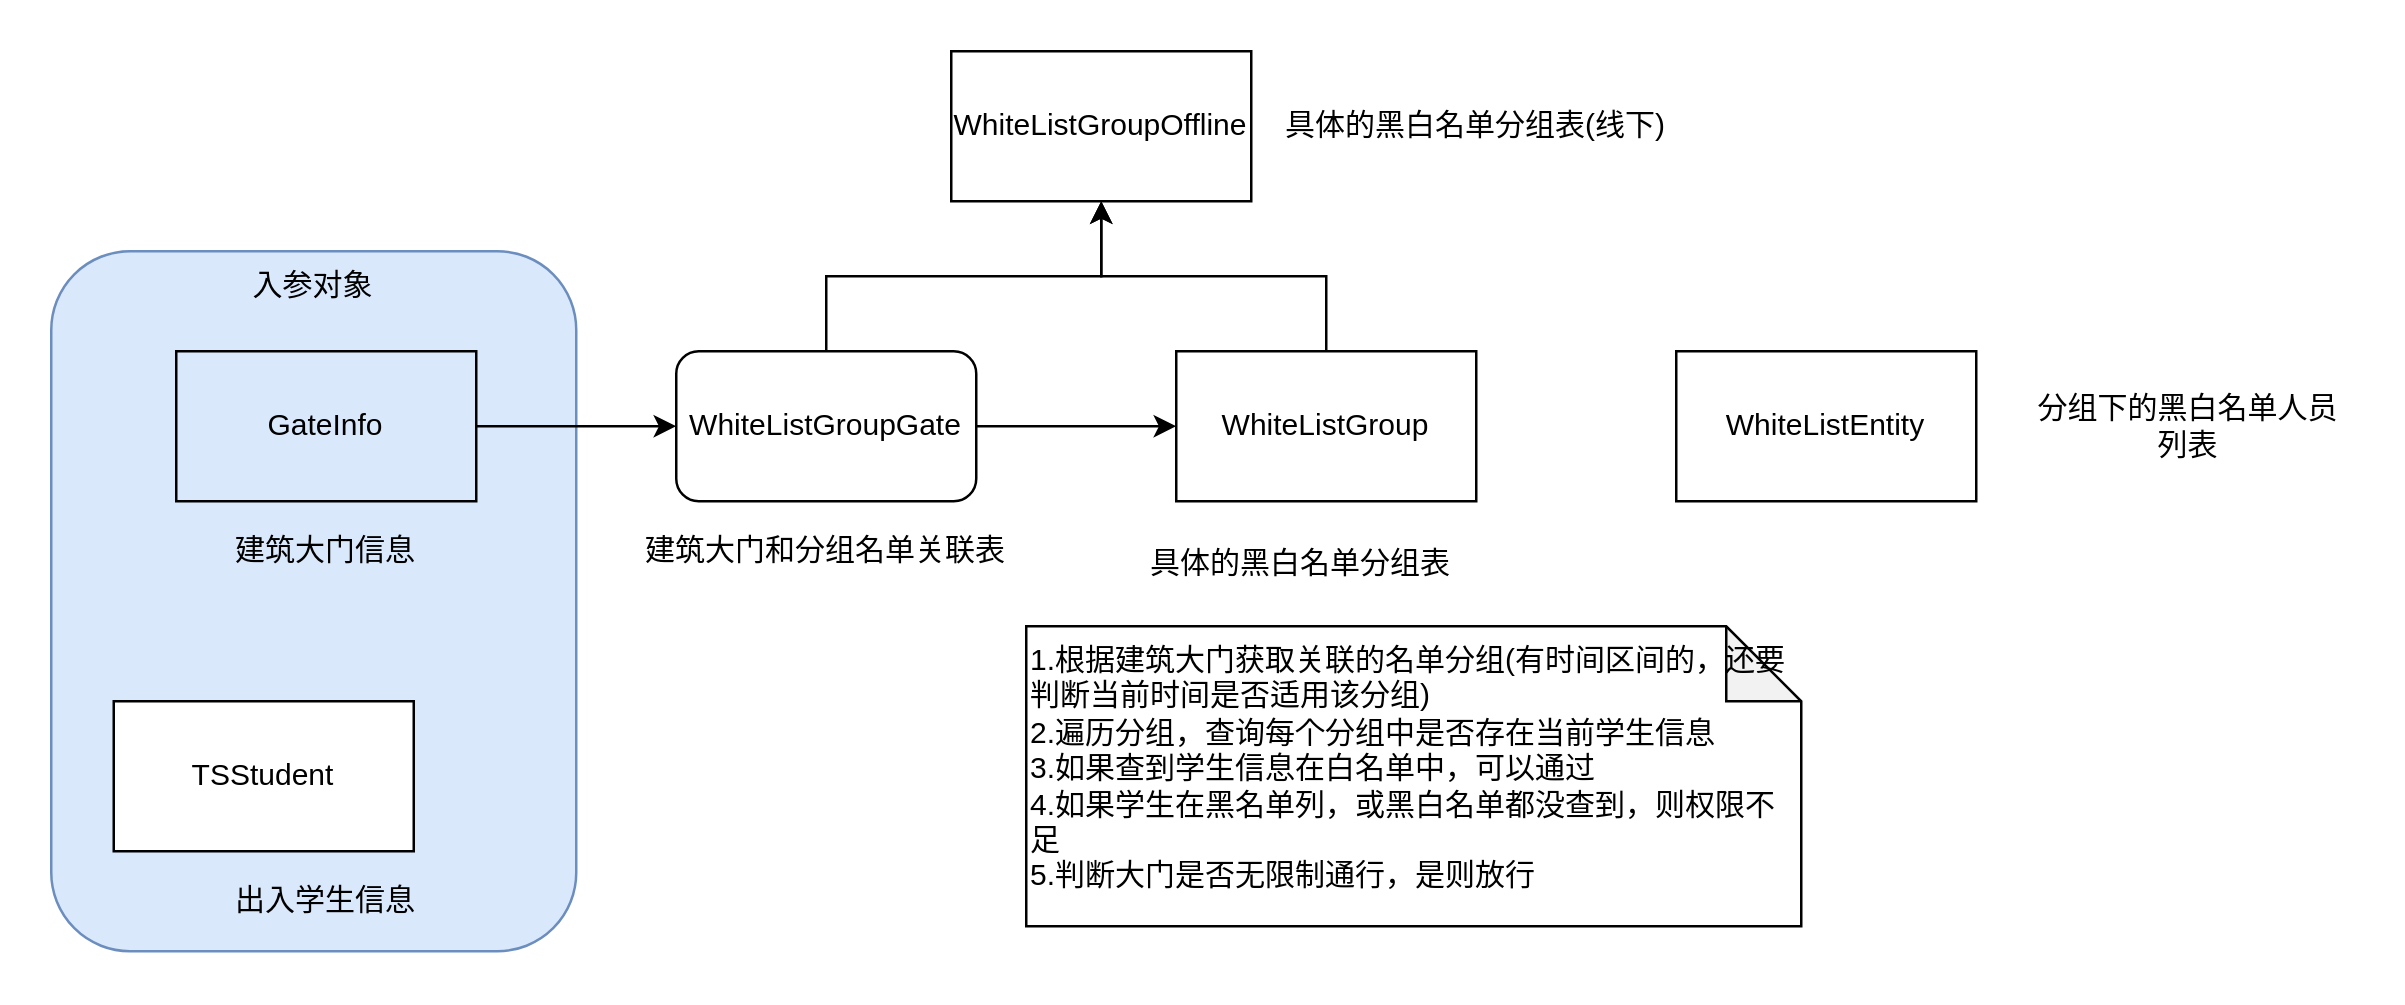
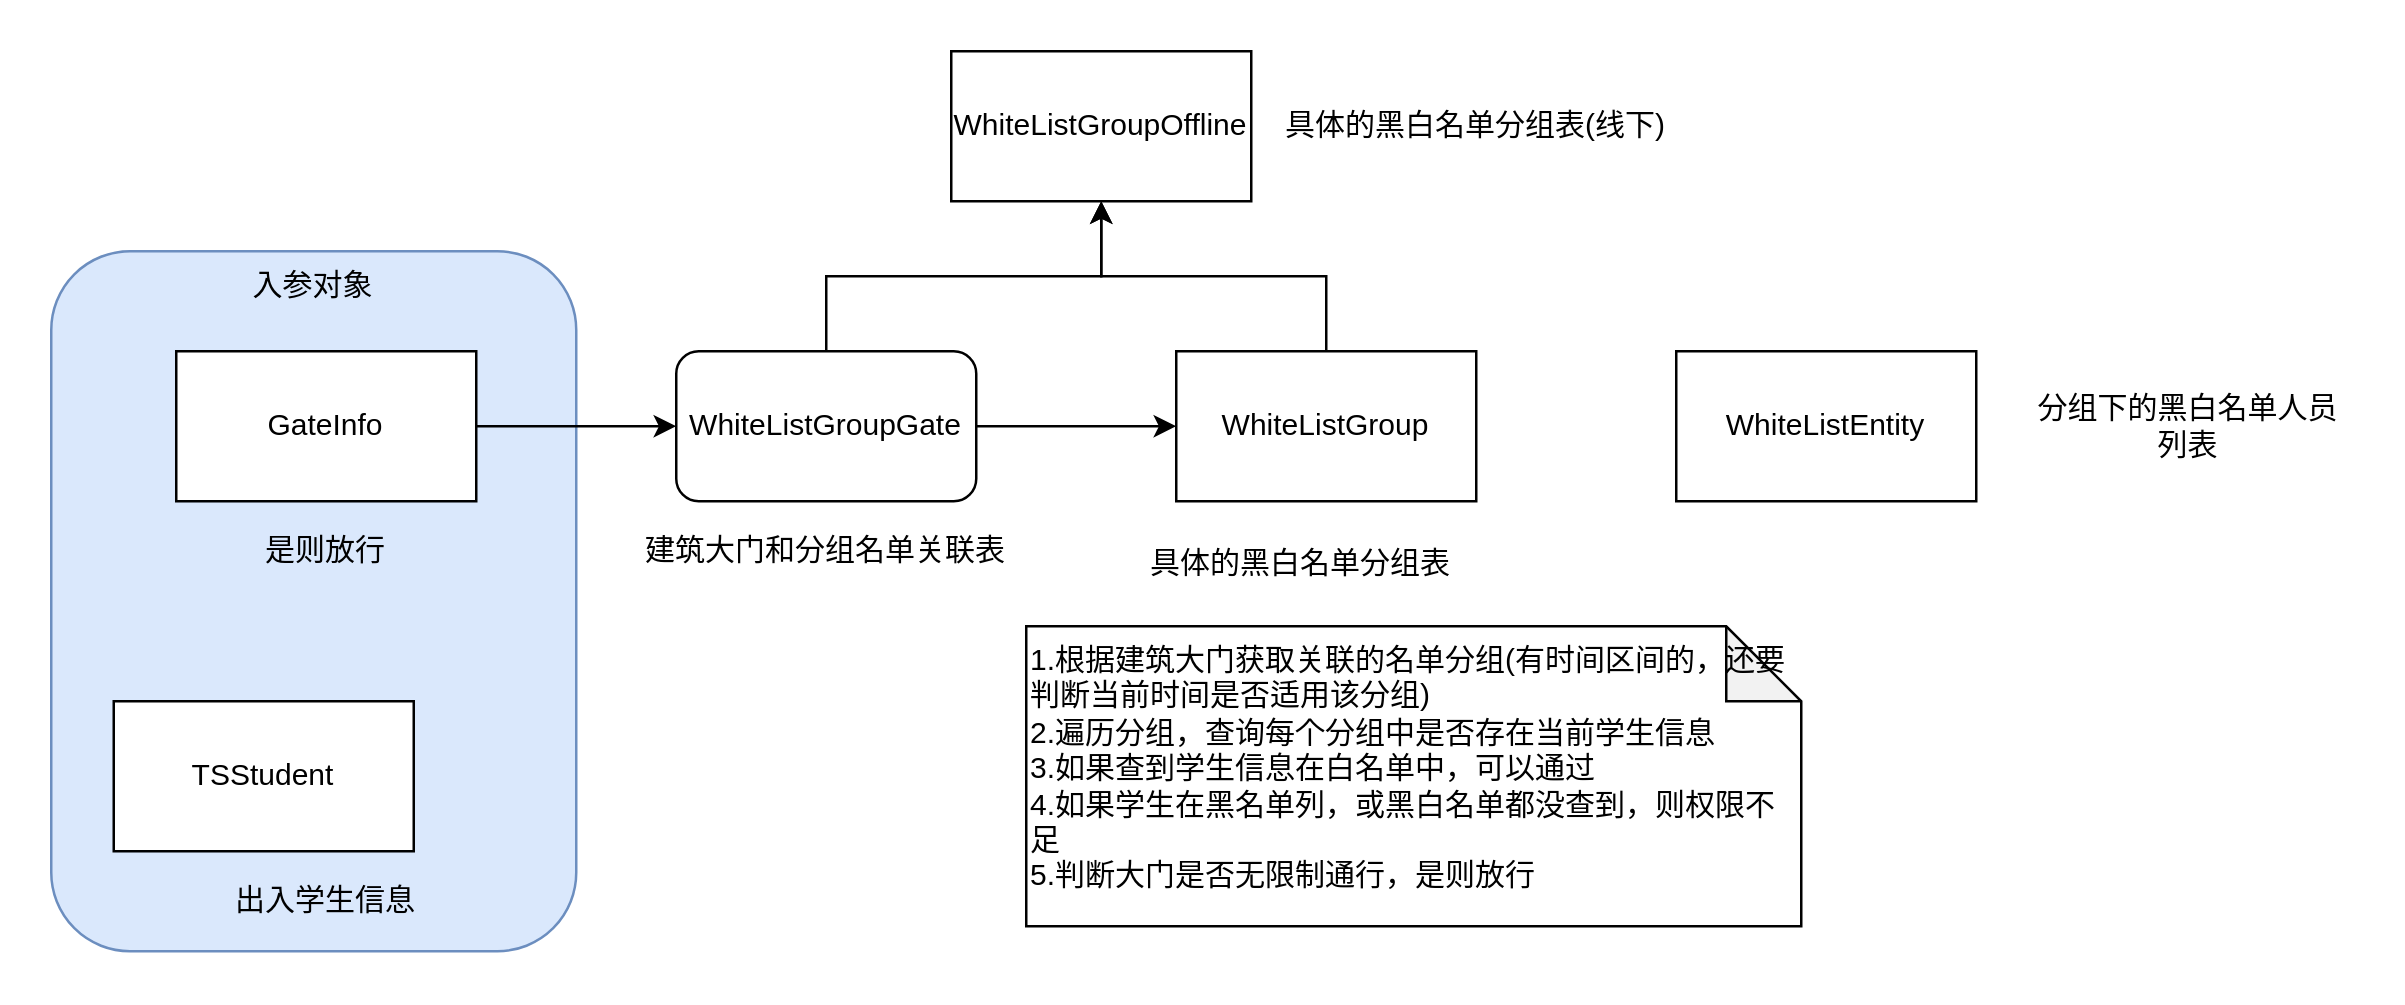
node "GateInfo": fillcolor #dae8fc -> #ffffff
node "建筑大门信息": label "建筑大门信息" -> "是则放行"
